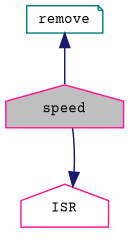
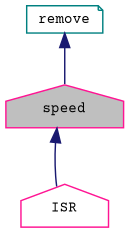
edge "speed" -> "ISR": reversed
